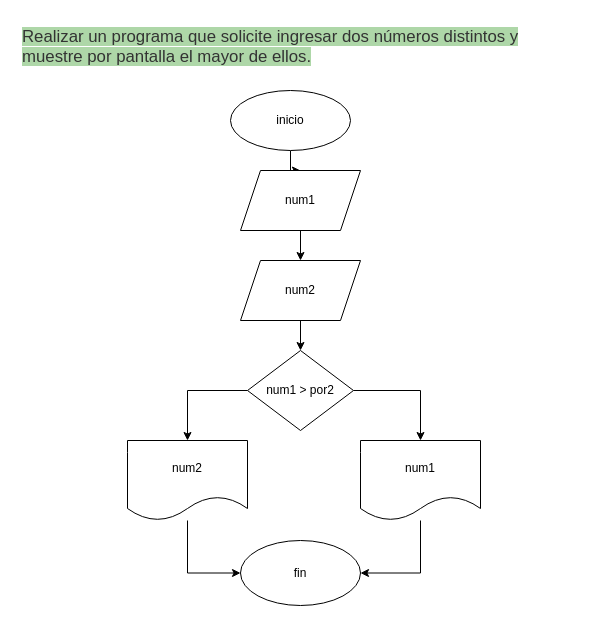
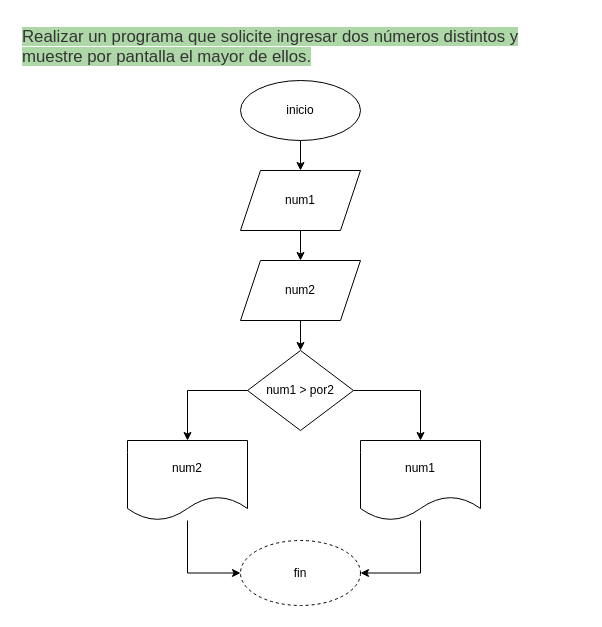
node "inicio": moved (291, 121) -> (301, 111)
node "fin": style solid -> dashed
